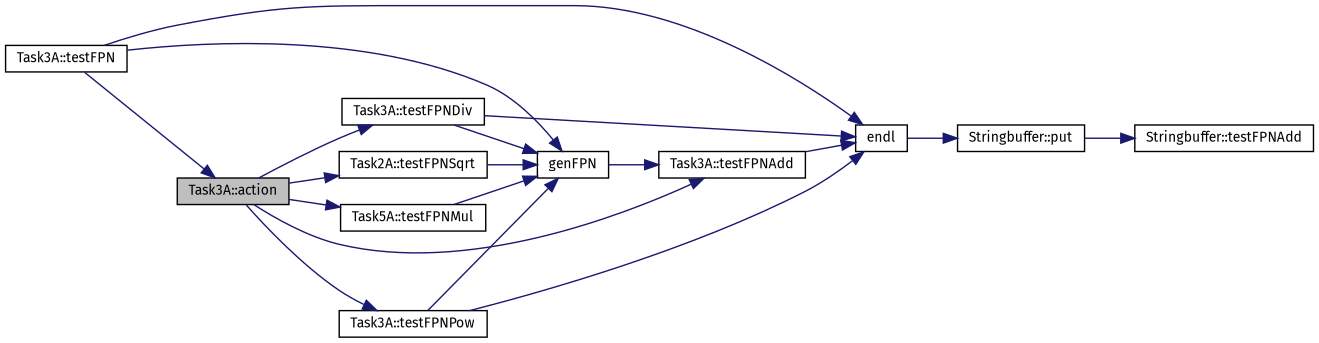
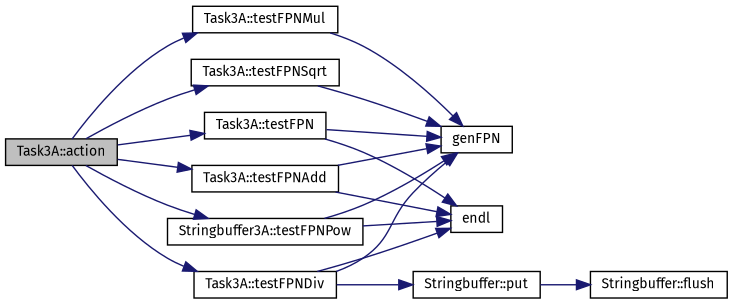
edge "Task3A::testFPN" -> "Task3A::action": reversed
edge "endl" -> "Stringbuffer::put": now "Task3A::testFPNDiv" -> "Stringbuffer::put"
node "Stringbuffer::testFPNAdd": label "Stringbuffer::testFPNAdd" -> "Stringbuffer::flush"
node "Task2A::testFPNSqrt": label "Task2A::testFPNSqrt" -> "Task3A::testFPNSqrt"
edge "genFPN" -> "Task3A::testFPNAdd": reversed
node "Task5A::testFPNMul": label "Task5A::testFPNMul" -> "Task3A::testFPNMul"
node "Task3A::testFPNPow": label "Task3A::testFPNPow" -> "Stringbuffer3A::testFPNPow"
